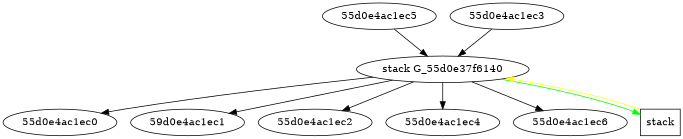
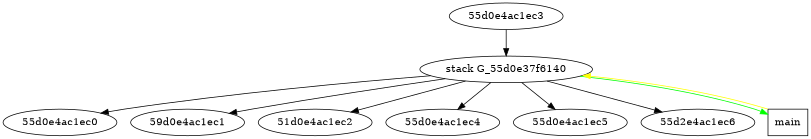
edge "55d0e4ac1ec5" -> "stack G_55d0e37f6140": reversed
node "55d0e4ac1ec2": label "55d0e4ac1ec2" -> "51d0e4ac1ec2"
node "55d0e4ac1ec6": label "55d0e4ac1ec6" -> "55d2e4ac1ec6"
node "stack": label "stack" -> "main"
